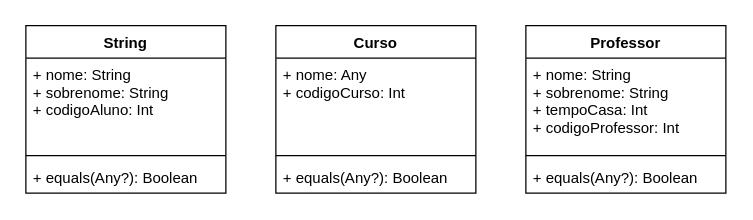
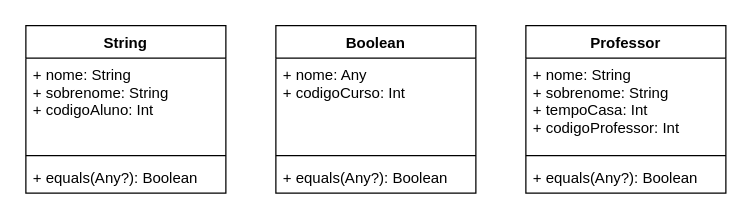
node "Curso": label "Curso" -> "Boolean"
